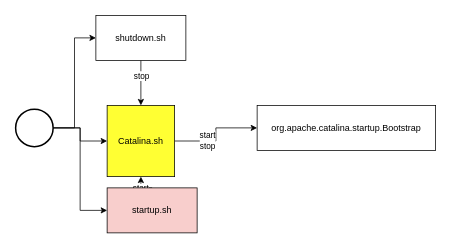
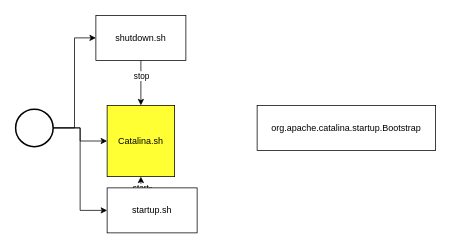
edge "Catalina.sh" -> "org.apache.catalina.startup.Bootstrap": removed, label "start stop"
node "startup.sh": fillcolor #f8cecc -> #ffffff
